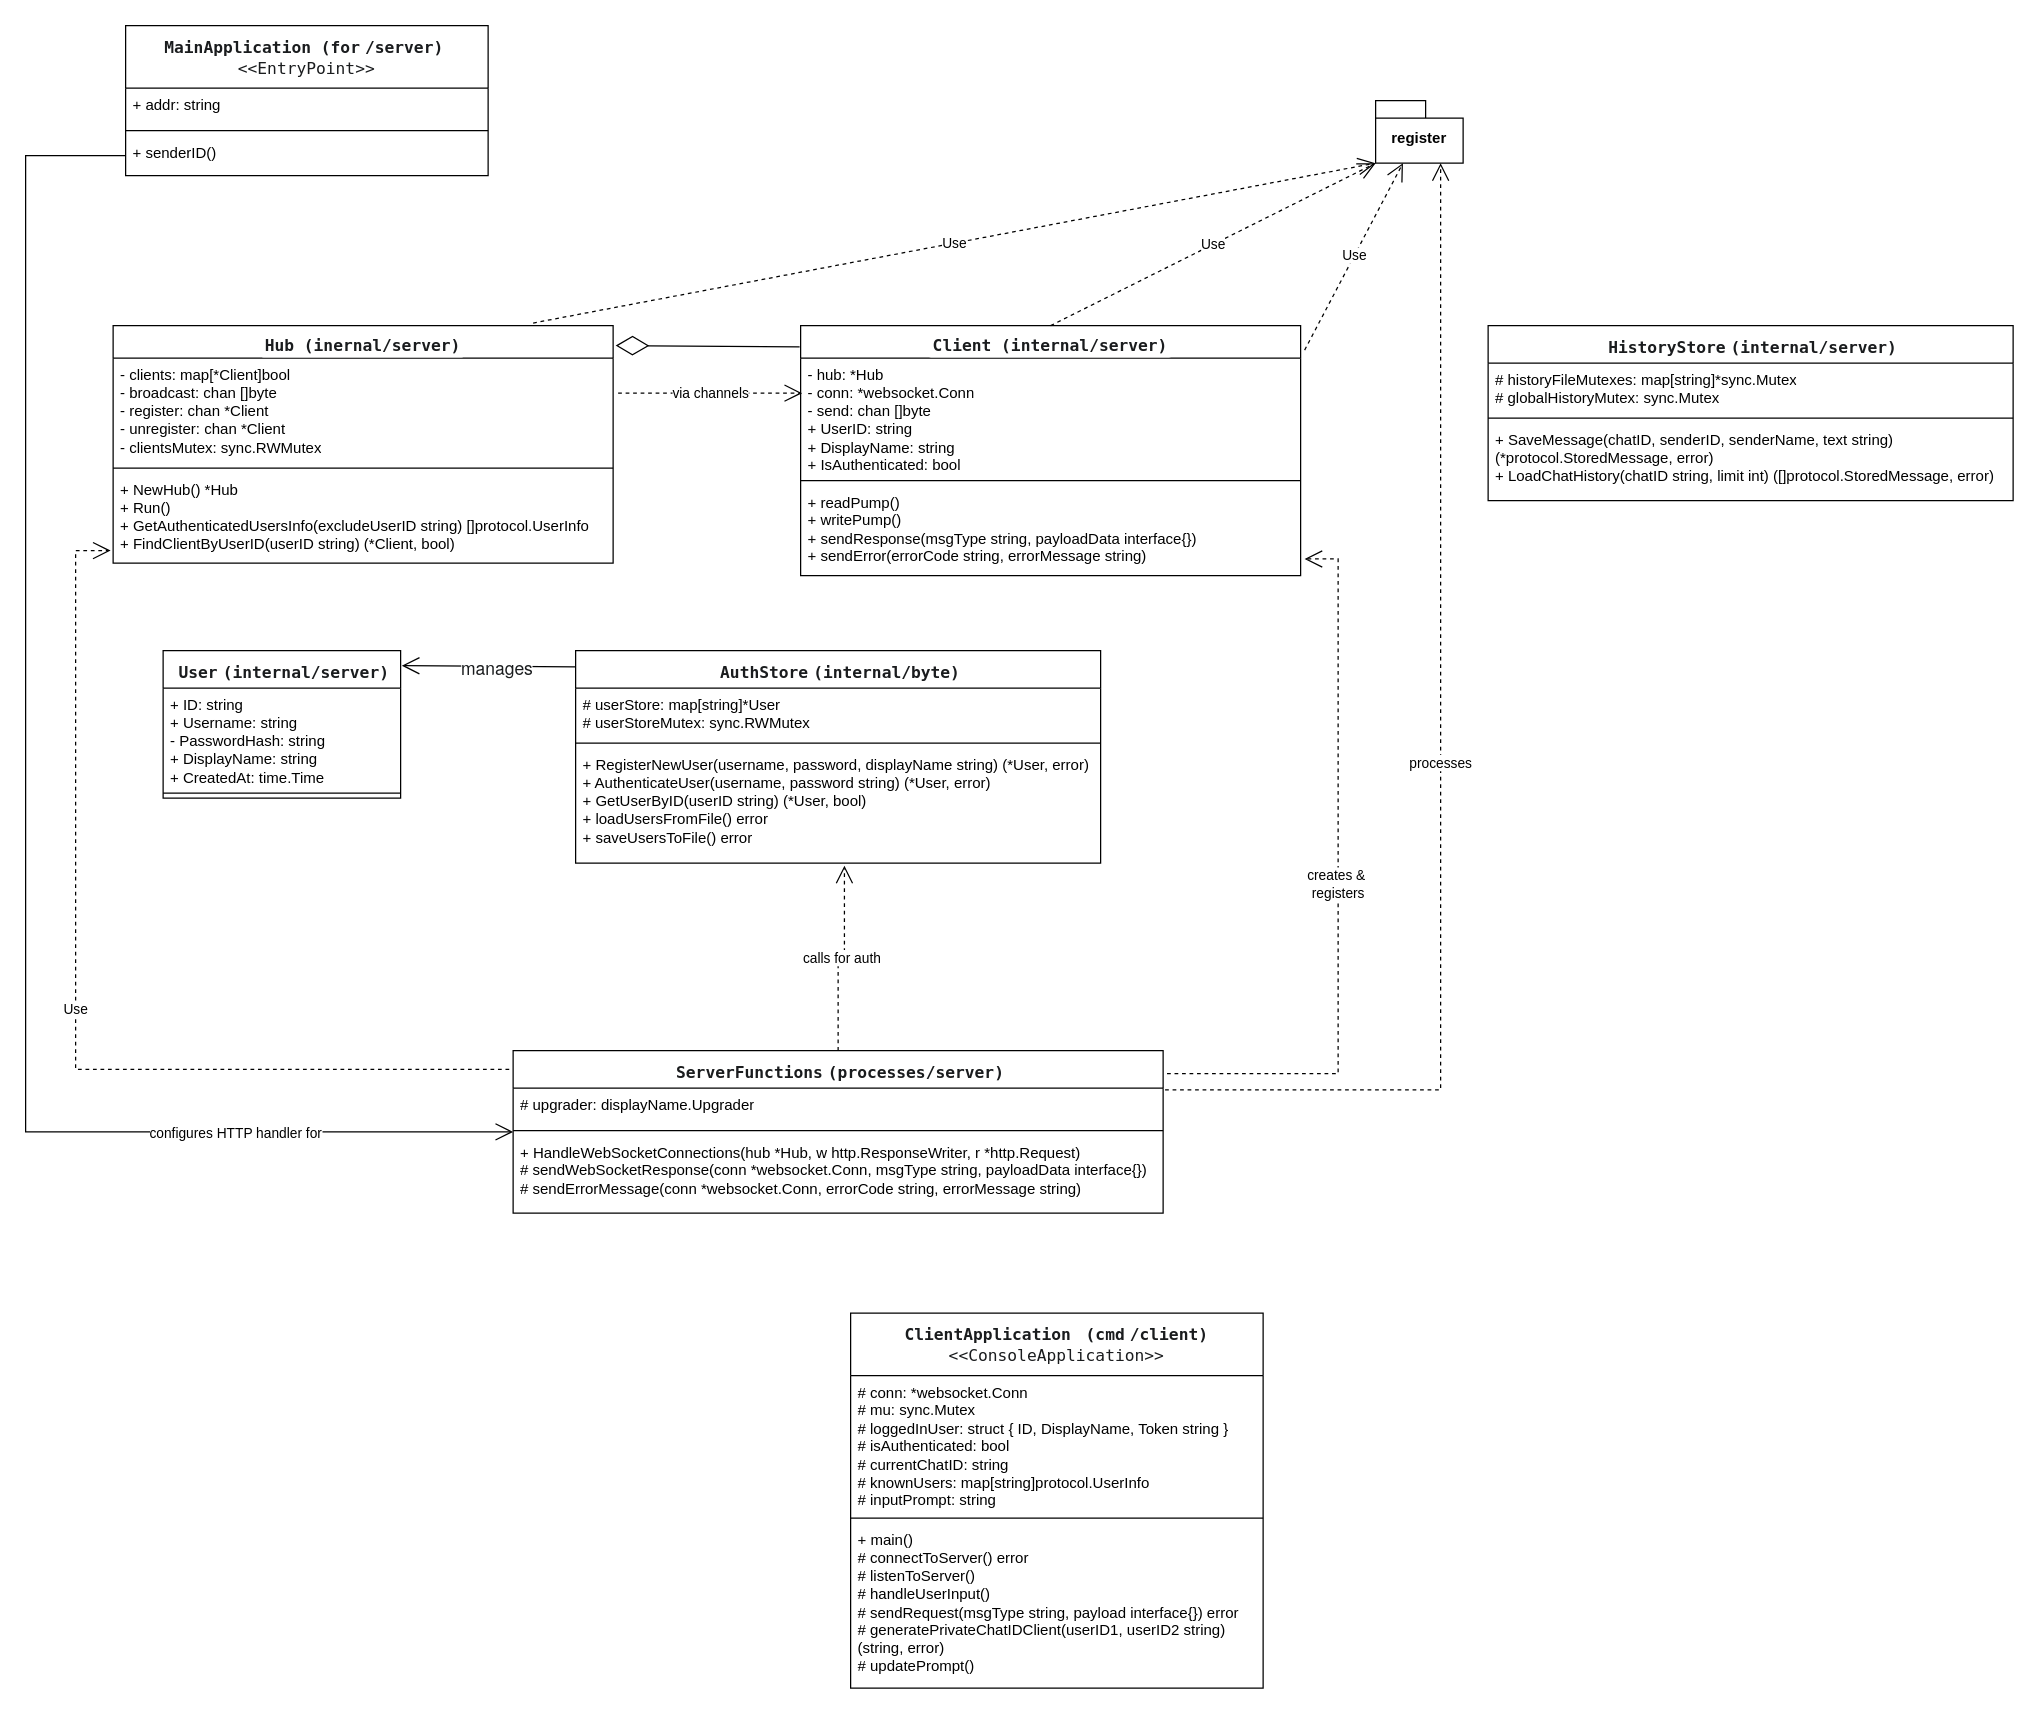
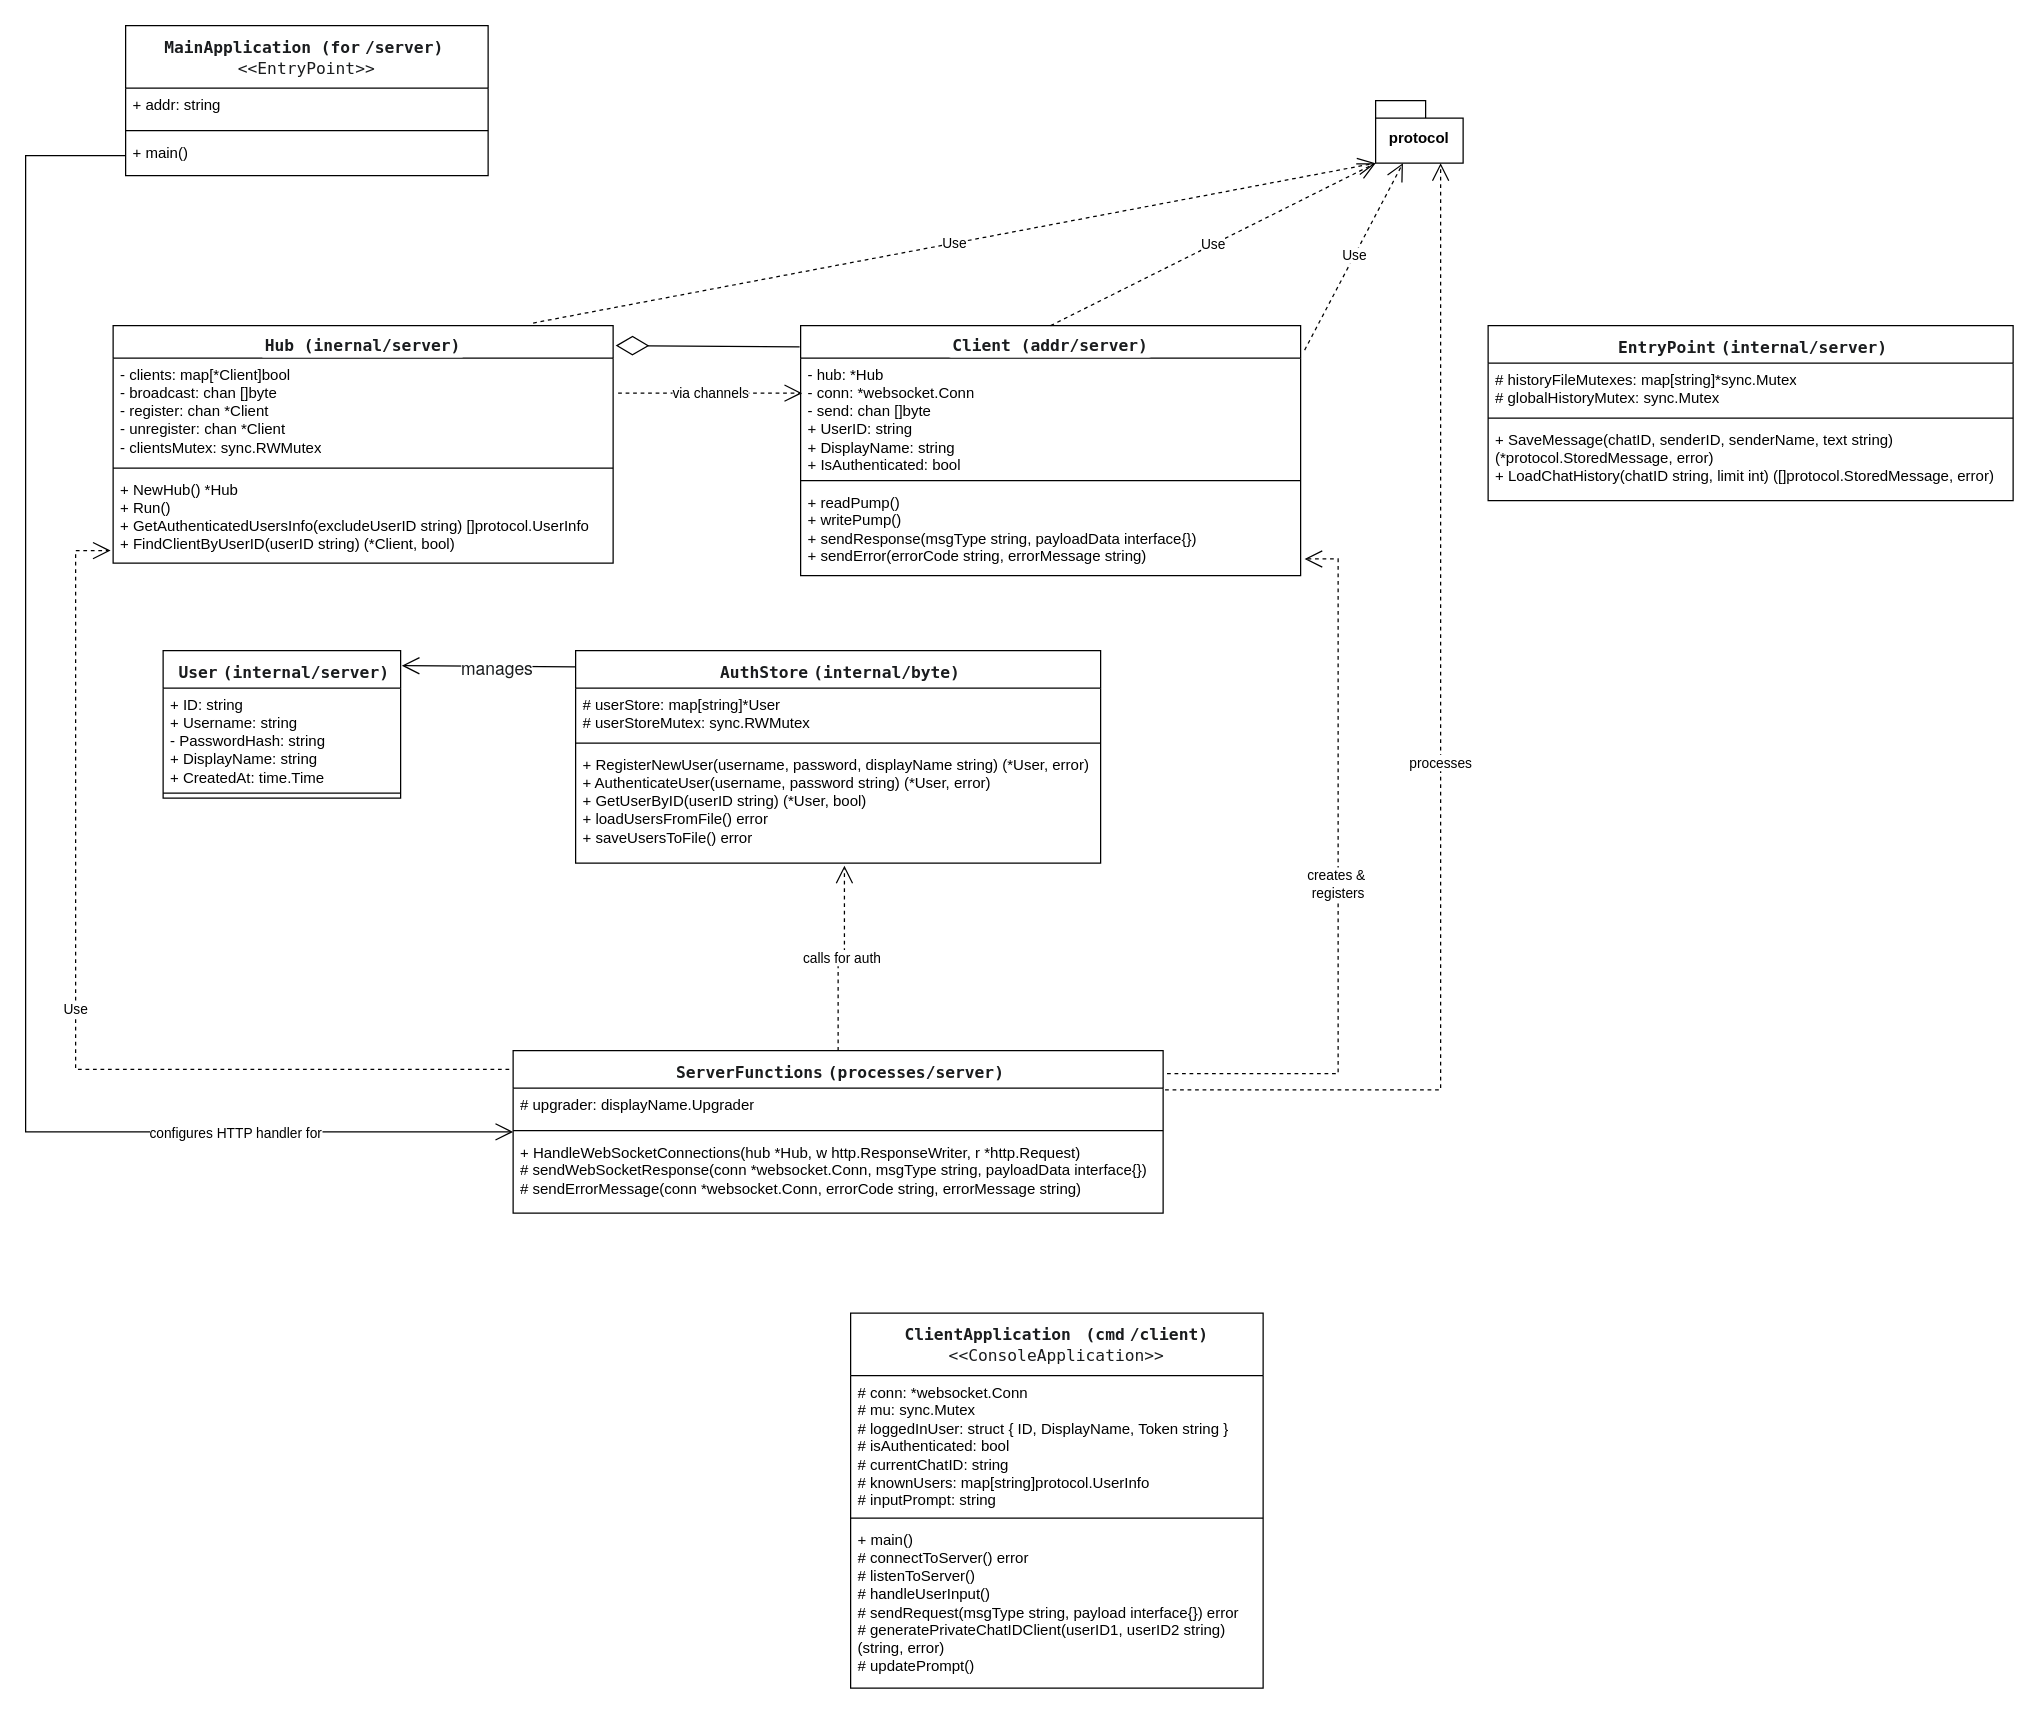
node "register": label "register" -> "protocol"
node "+ senderID()": label "+ senderID()" -> "+ main()"
node "Client (internal/server)": label "Client (internal/server)" -> "Client (addr/server)"
node "HistoryStore(internal/server)": label "HistoryStore(internal/server)" -> "EntryPoint(internal/server)"
